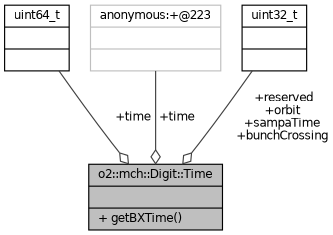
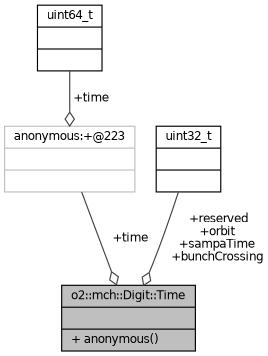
edge "uint64_t" -> "o2::mch::Digit::Time": now "uint64_t" -> "anonymous:+@223"
node "o2::mch::Digit::Time": text "+ getBXTime()" -> "+ anonymous()"
